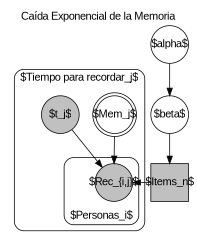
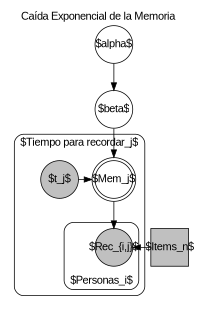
edge "$beta$" -> "$Items_n$": now "$beta$" -> "$Mem_j$"
edge "$t_j$" -> "$Rec_{i,j}$": now "$t_j$" -> "$Mem_j$"
